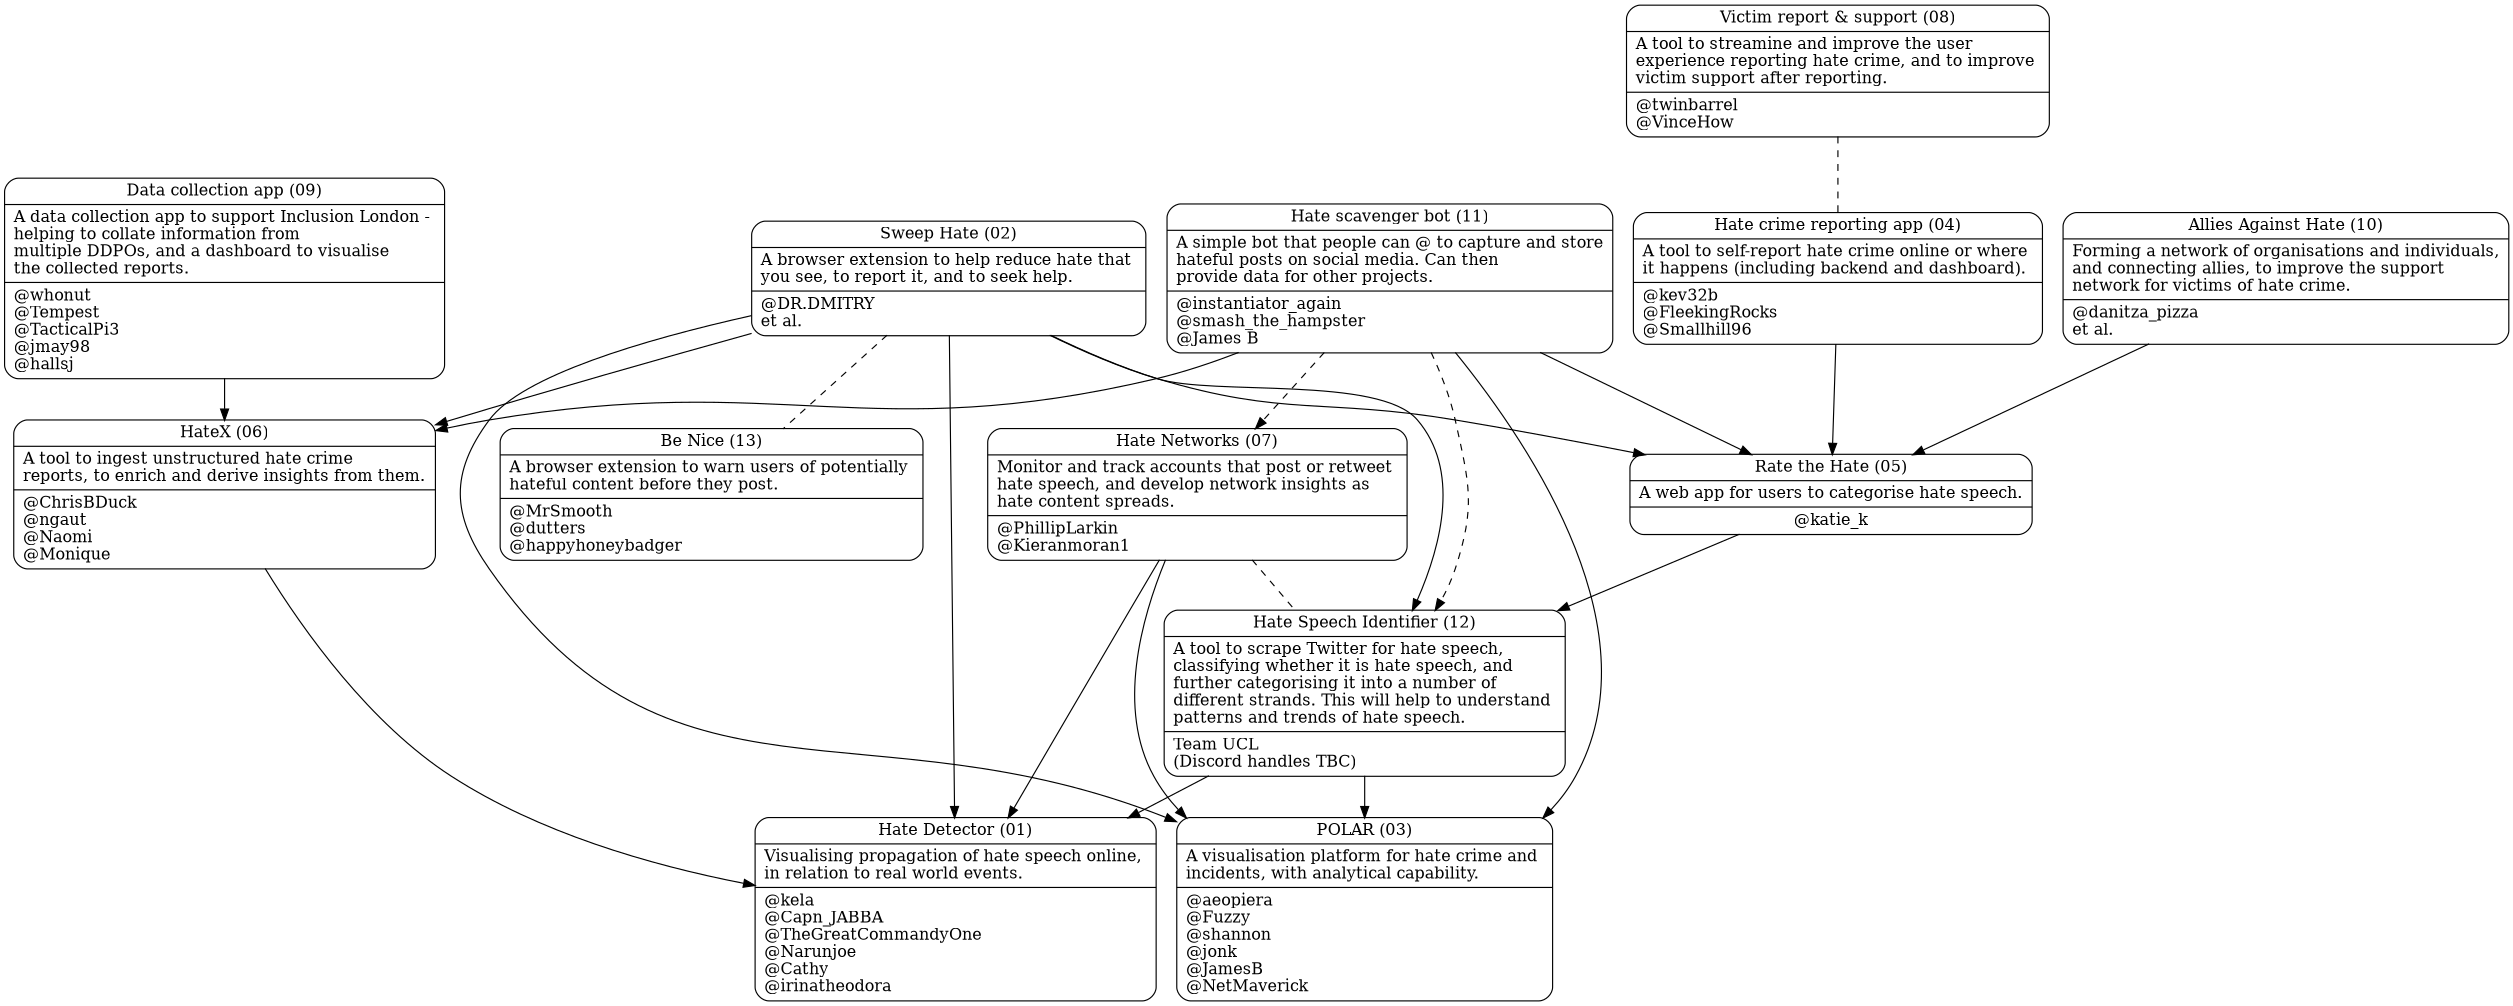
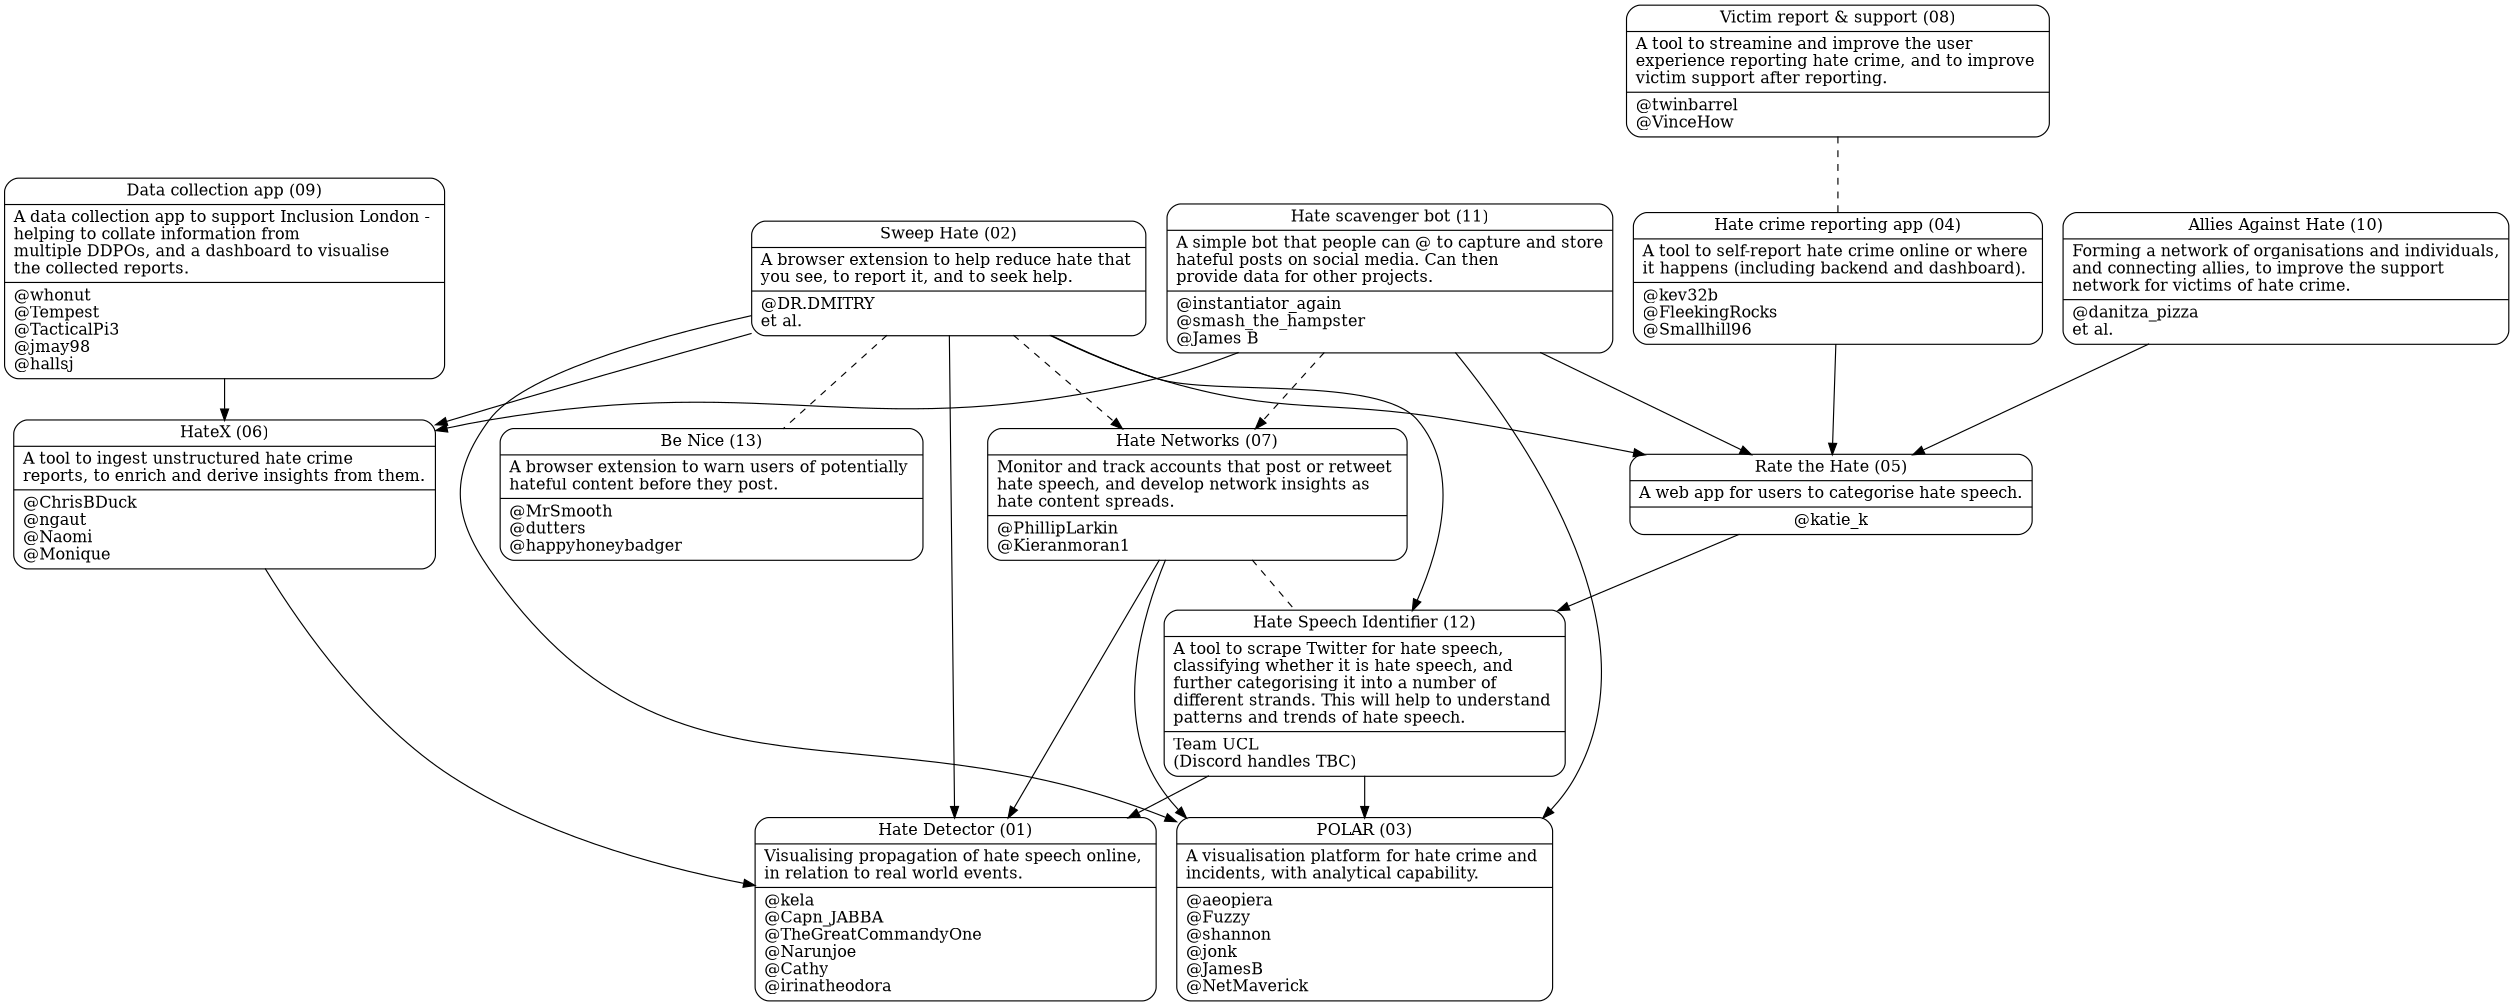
edge "Sweep Hate (02)" -> "Hate Networks (07)": added
edge "Hate scavenger bot (11)" -> "Hate Speech Identifier (12)": removed
